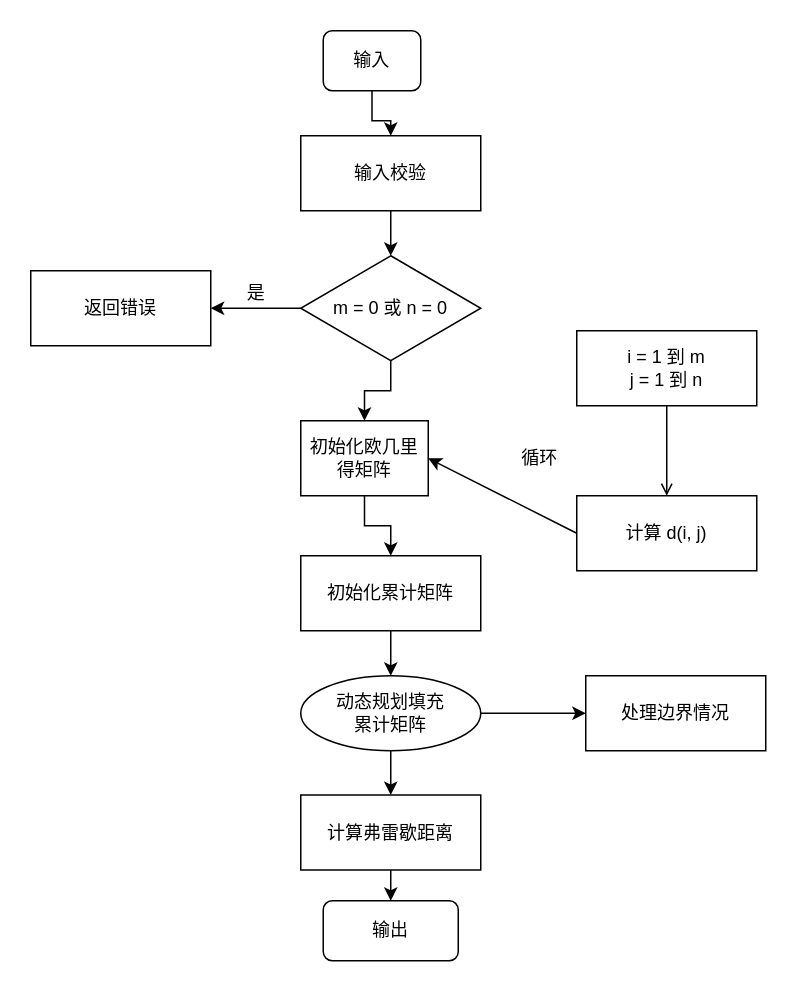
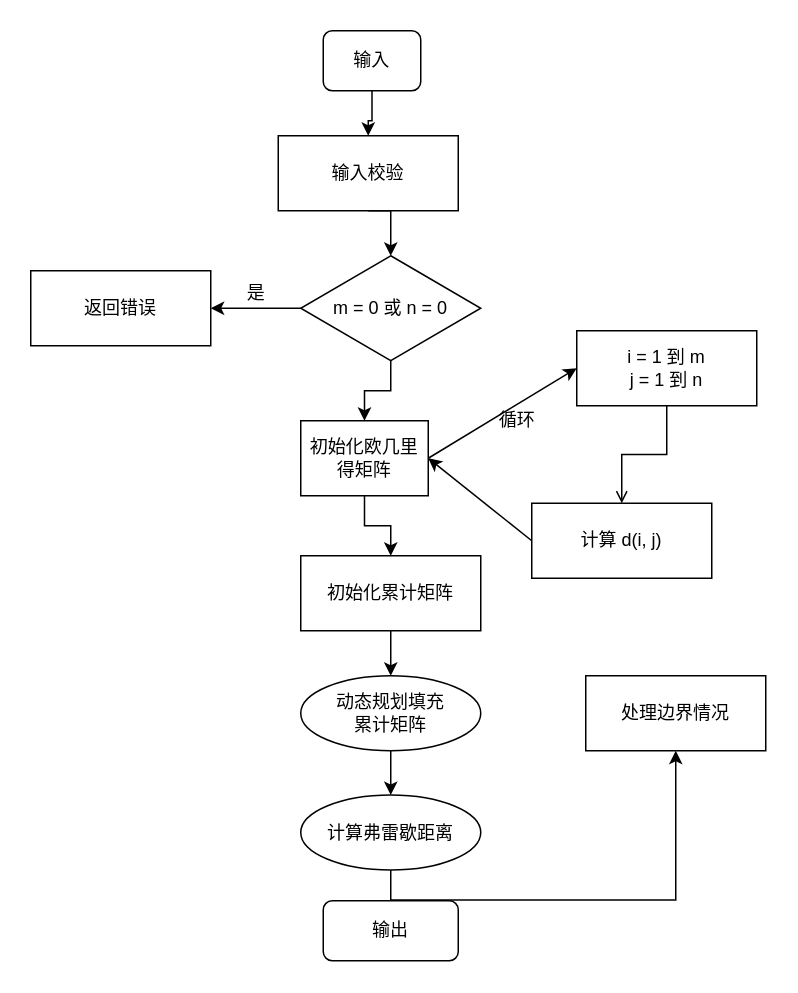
node "输入校验": moved (391, 173) -> (368, 173)
edge "初始化欧几里得矩阵" -> "i = 1 到 m j = 1 到 n": added
node "循环": moved (539, 458) -> (517, 421)
node "计算 d(i, j)": moved (667, 533) -> (622, 541)
edge "动态规划填充 累计矩阵" -> "处理边界情况": removed
node "计算弗雷歇距离": shape rectangle -> ellipse
edge "计算弗雷歇距离" -> "输出": now "计算弗雷歇距离" -> "处理边界情况"
